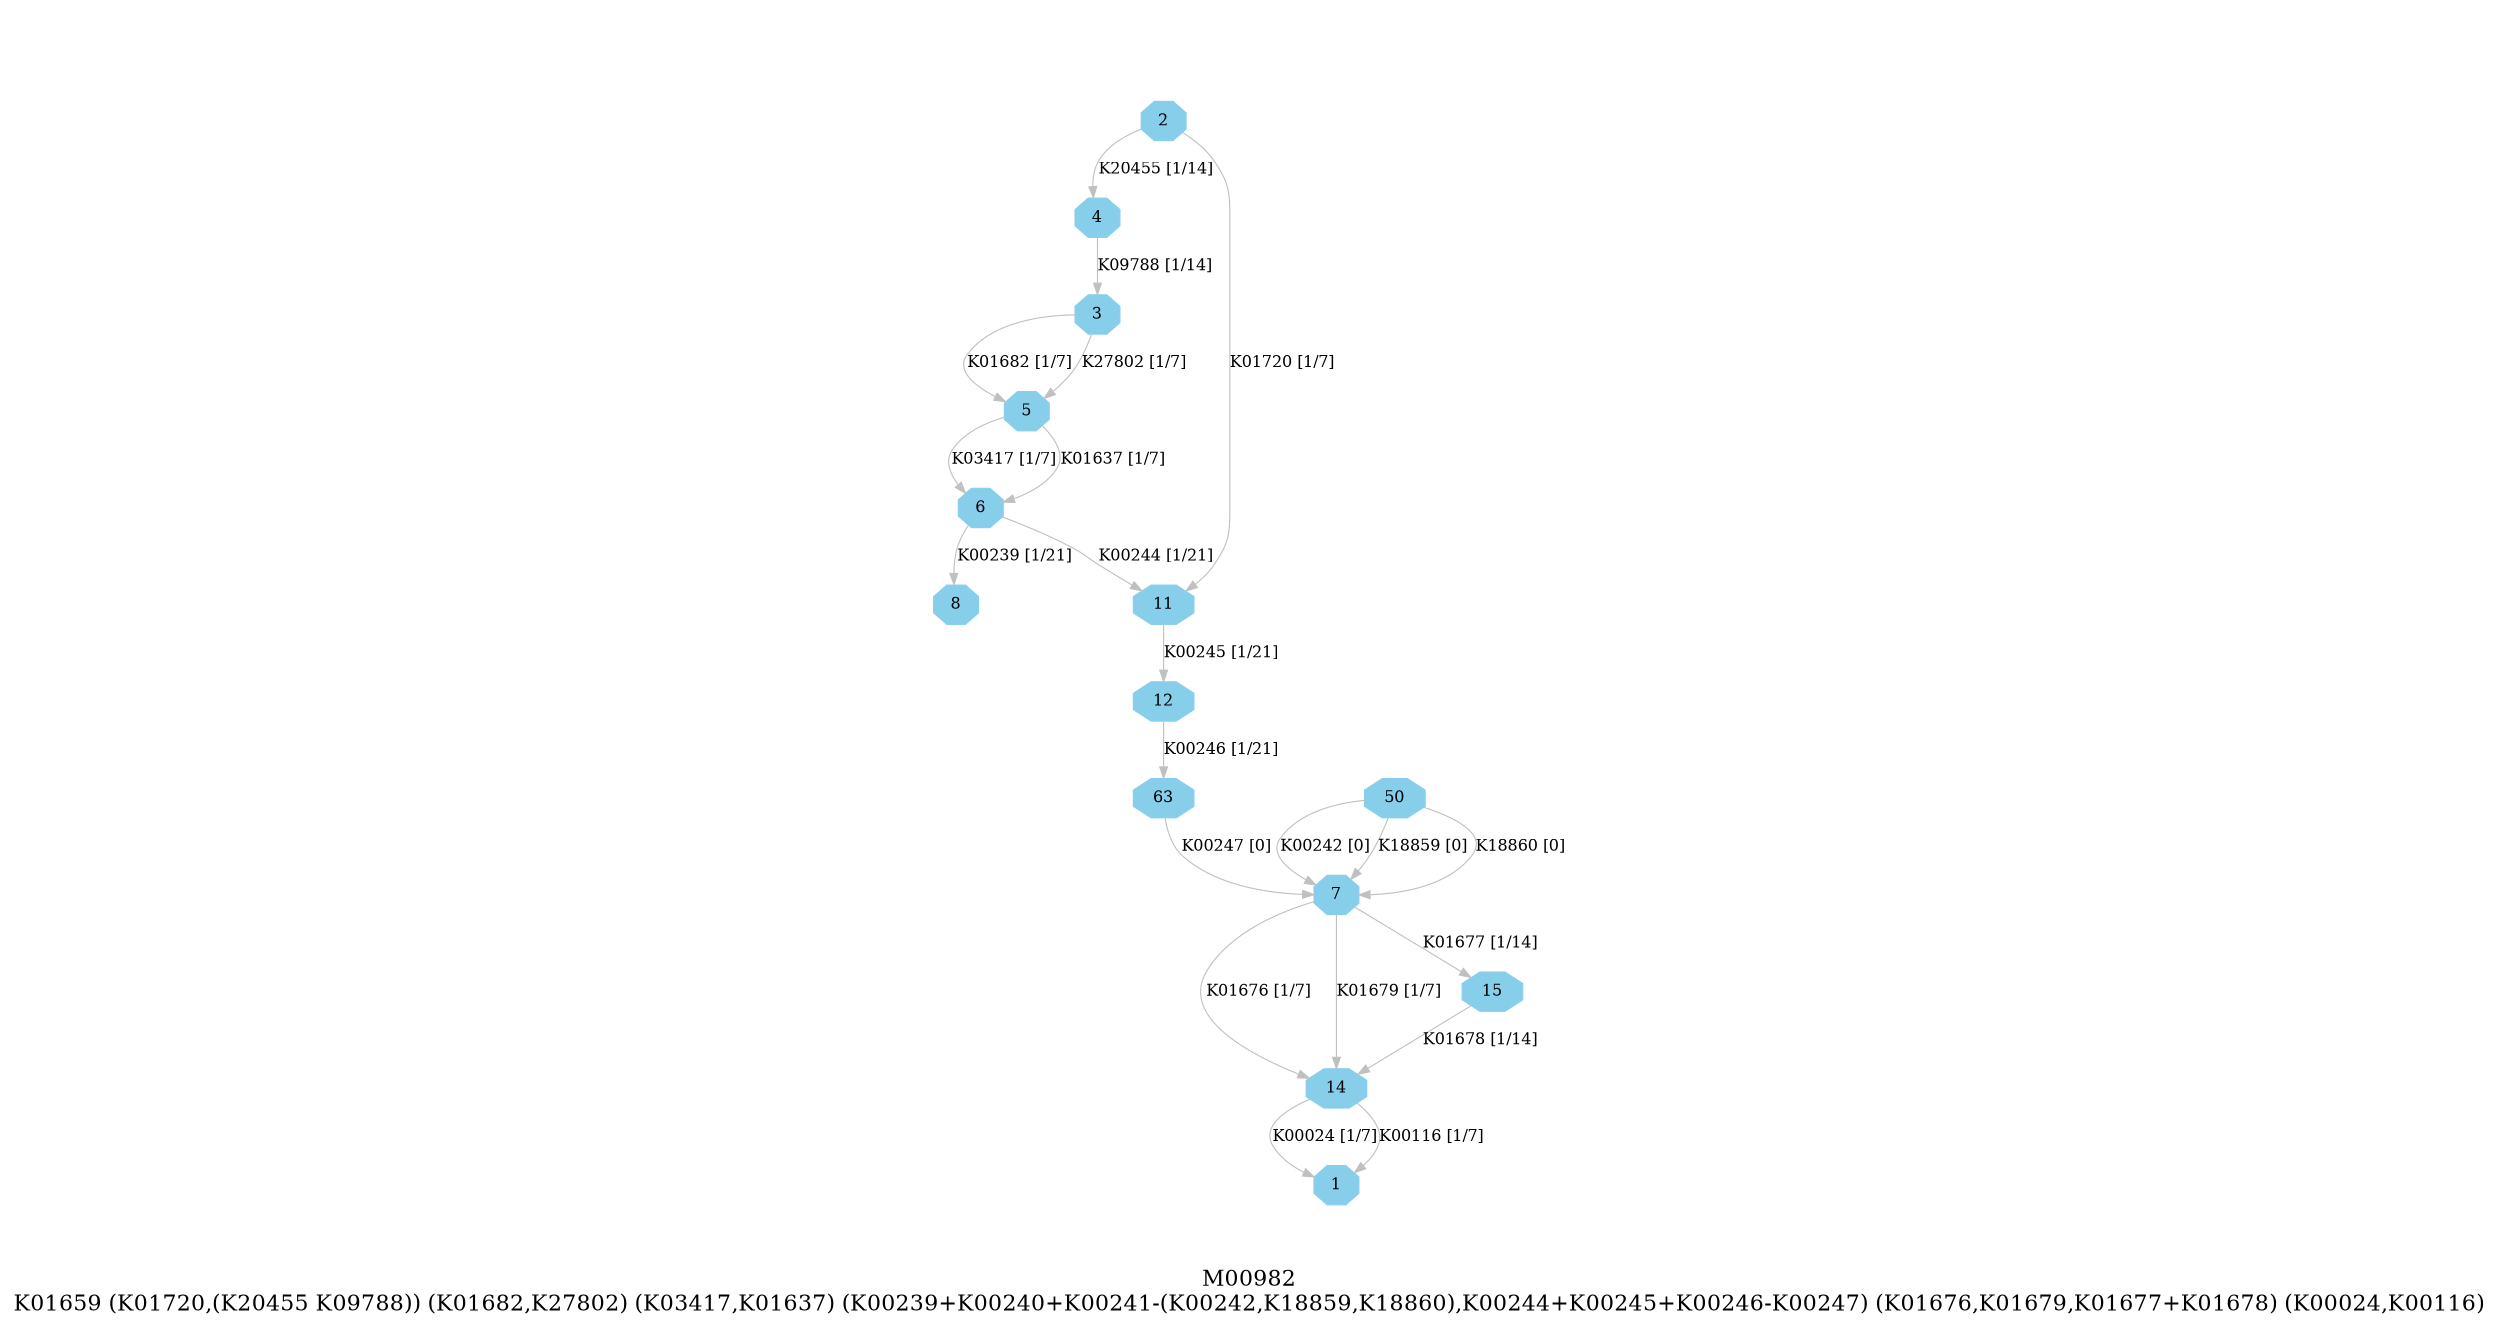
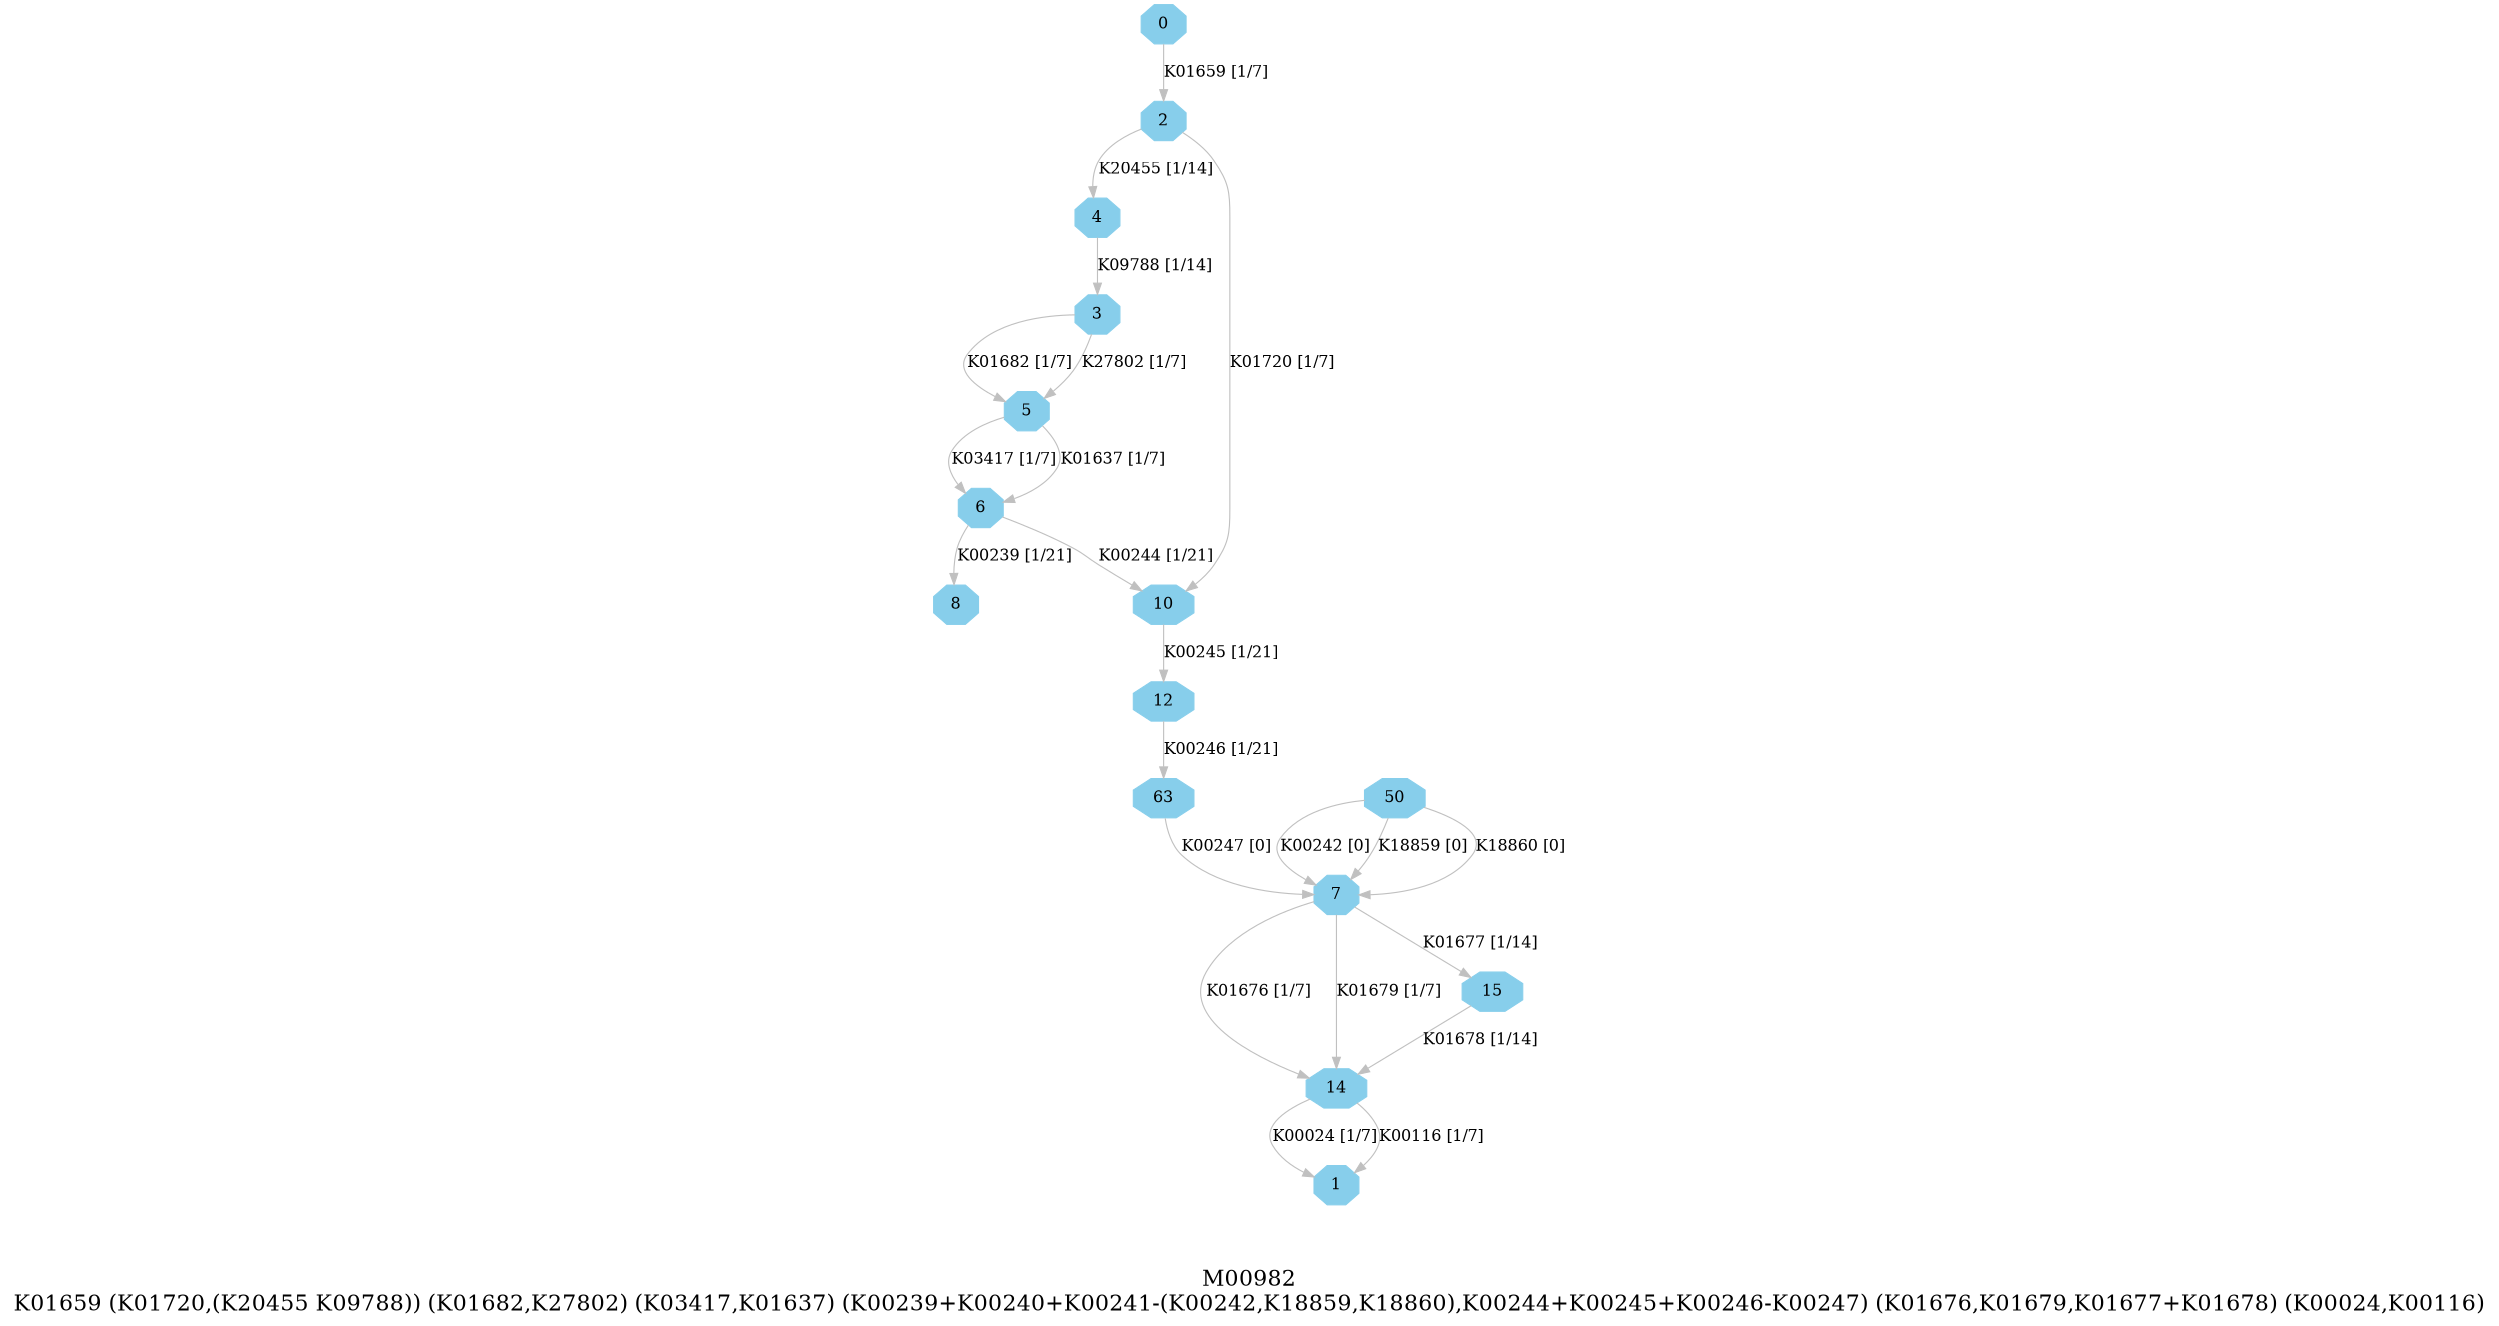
node "0": added
node "11": label "11" -> "10"
